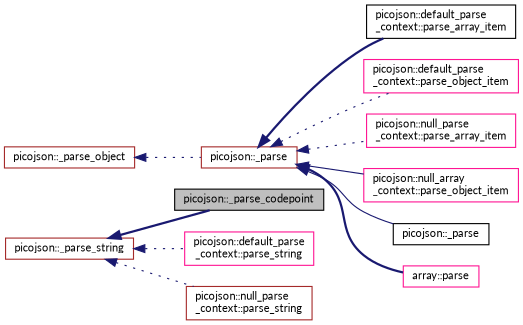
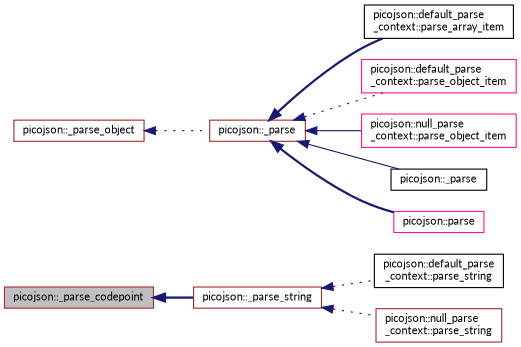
node "picojson::null_parse _context::parse_array_item": removed
node "picojson::null_array _context::parse_object_item": label "picojson::null_array _context::parse_object_item" -> "picojson::null_parse _context::parse_object_item"
node "picojson::_parse_codepoint": color black -> brown
edge "picojson::_parse_codepoint" -> "picojson::_parse_string": reversed
node "picojson::default_parse _context::parse_string": color deeppink -> black
node "array::parse": label "array::parse" -> "picojson::parse"
